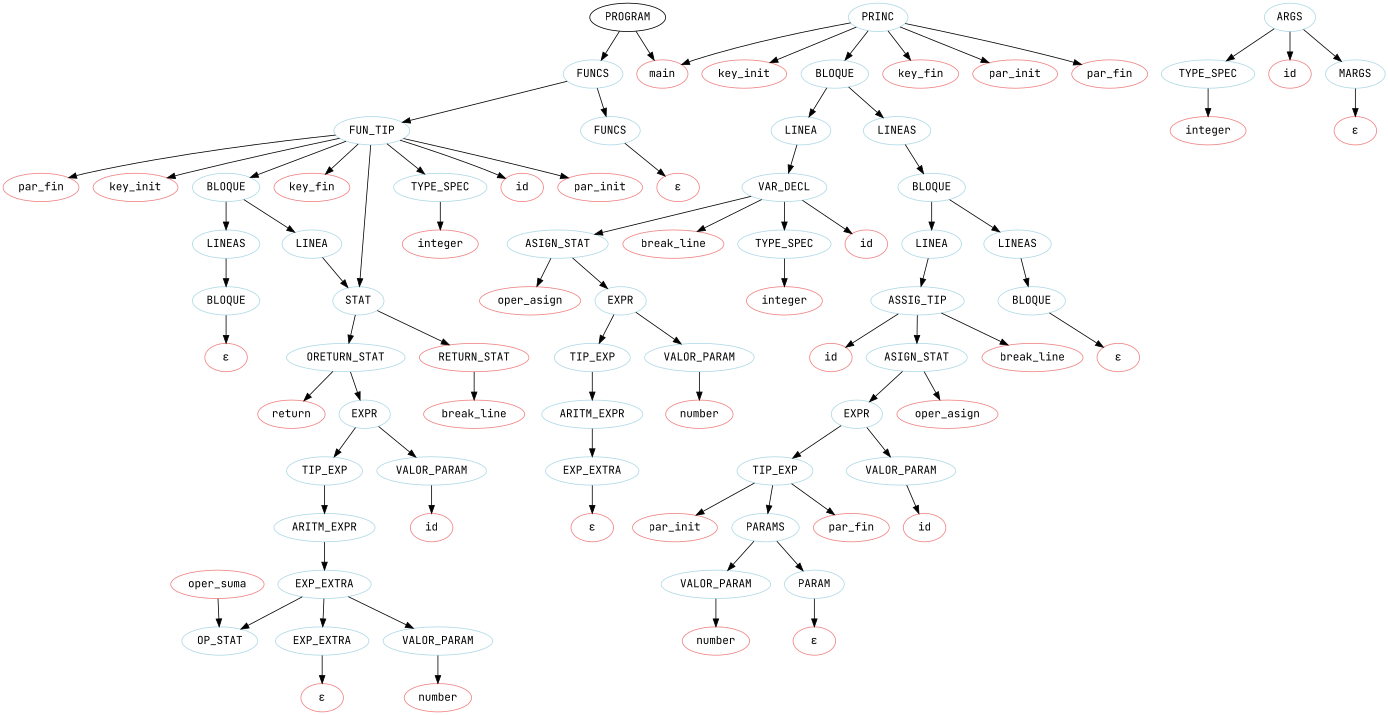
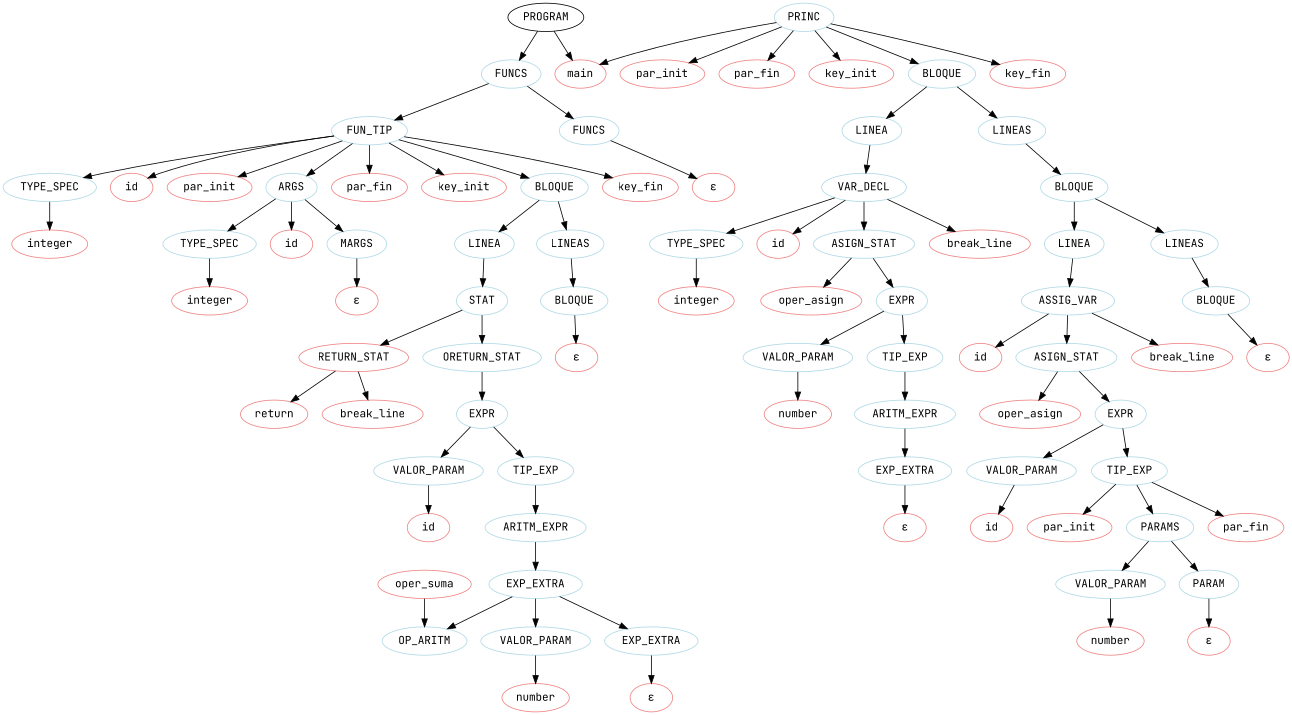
edge "FUN_TIP" -> "STAT": now "FUN_TIP" -> "ARGS"
node "ASSIG_TIP": label "ASSIG_TIP" -> "ASSIG_VAR"
edge "ORETURN_STAT" -> "return": now "RETURN_STAT" -> "return"
node "OP_STAT": label "OP_STAT" -> "OP_ARITM"
